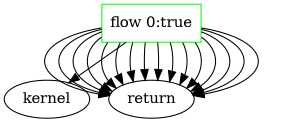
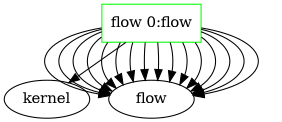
node "flow 0:true": label "flow 0:true" -> "flow 0:flow"
node "return": label "return" -> "flow"
